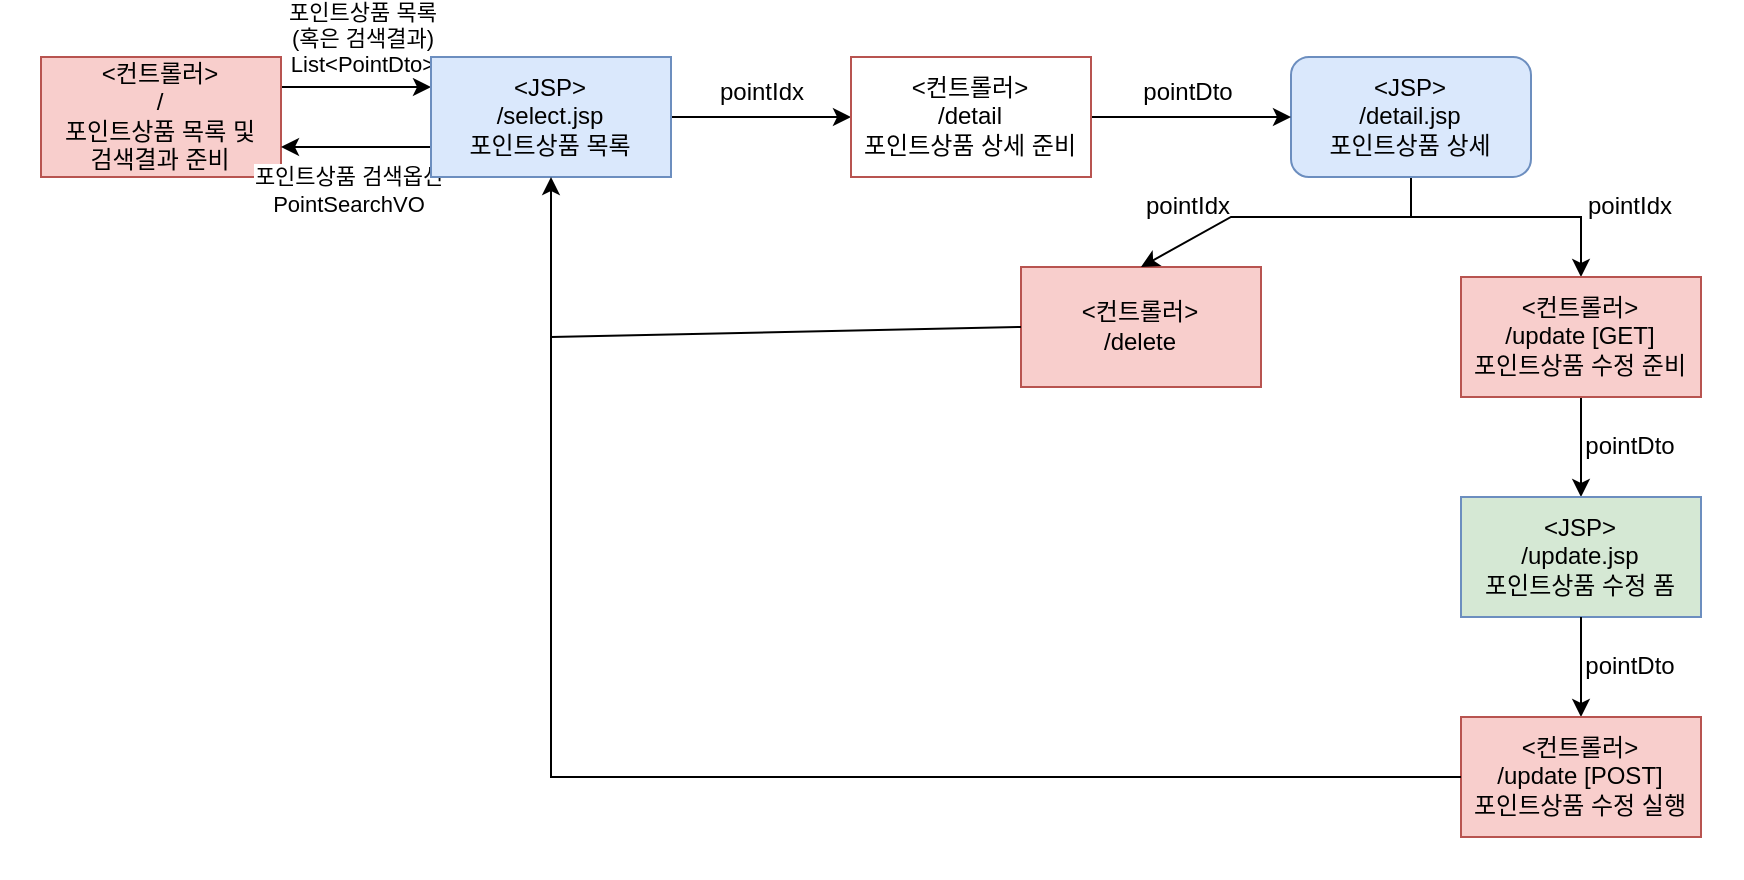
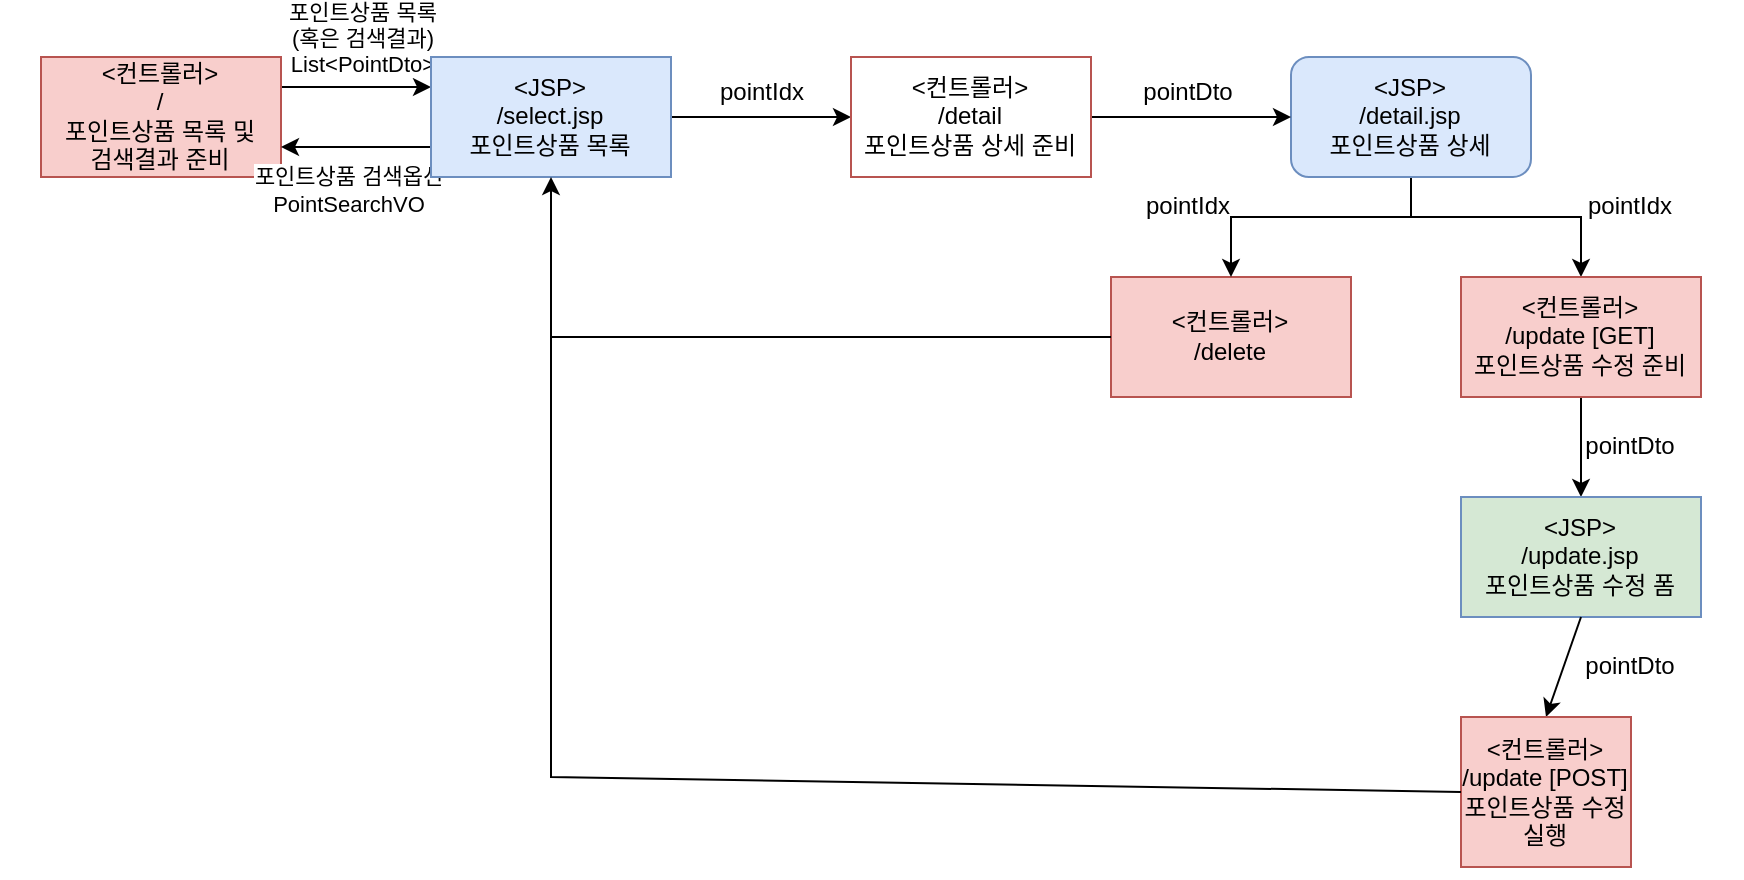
node "<컨트롤러> /delete": moved (1141, 327) -> (1231, 337)
node "<컨트롤러> /update [POST] 포인트상품 수정 실행": size 240x120 -> 170x150
